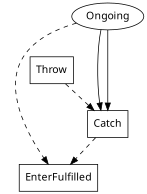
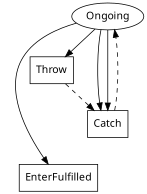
edge "Ongoing" -> "Throw": added
edge "Ongoing" -> "EnterFulfilled": style dashed -> solid
edge "Catch" -> "EnterFulfilled": now "Catch" -> "Ongoing"
